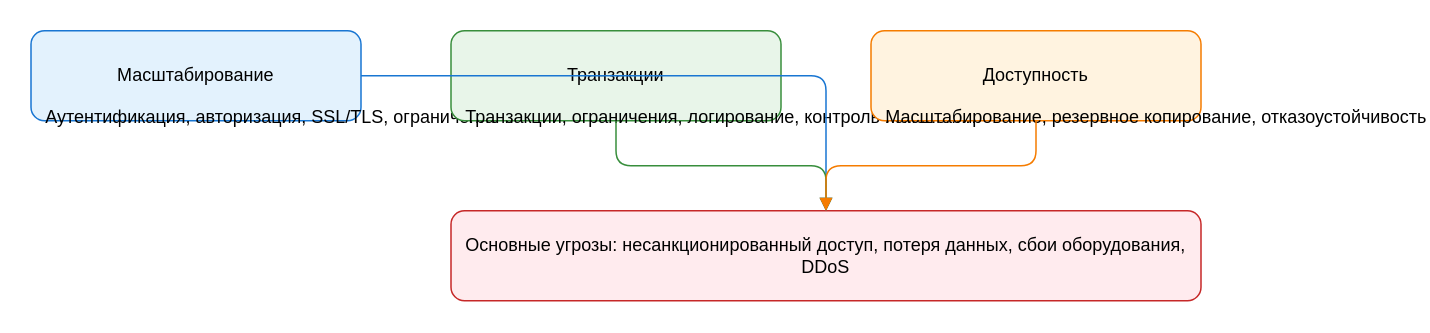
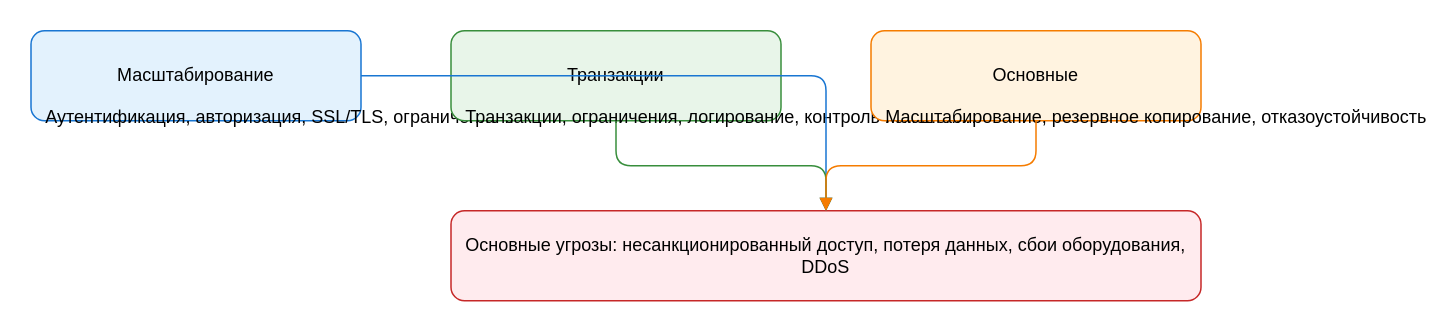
node "Доступность": label "Доступность" -> "Основные"
